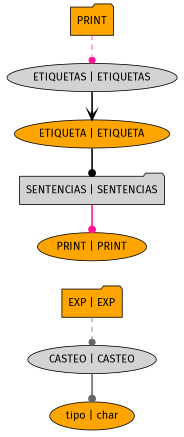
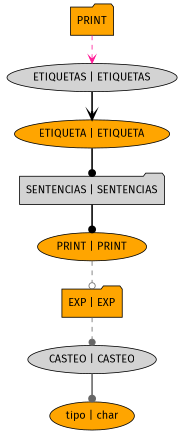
edge "PRINT" -> "ETIQUETAS | ETIQUETAS": arrowhead dot -> vee
edge "SENTENCIAS | SENTENCIAS" -> "PRINT | PRINT": color deeppink -> black
edge "PRINT | PRINT" -> "EXP | EXP": added
